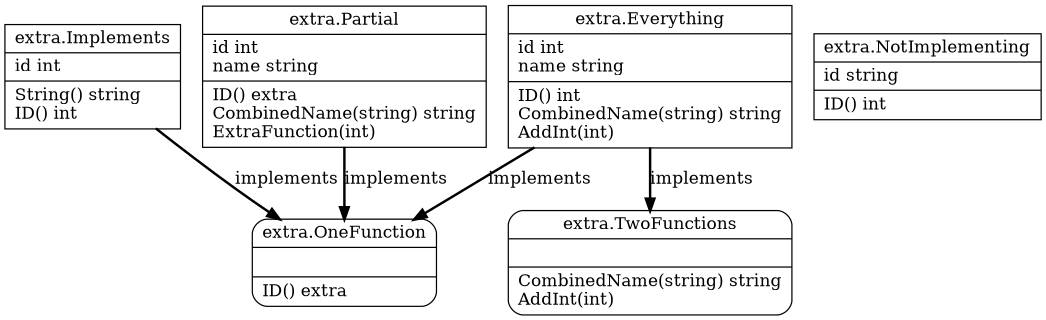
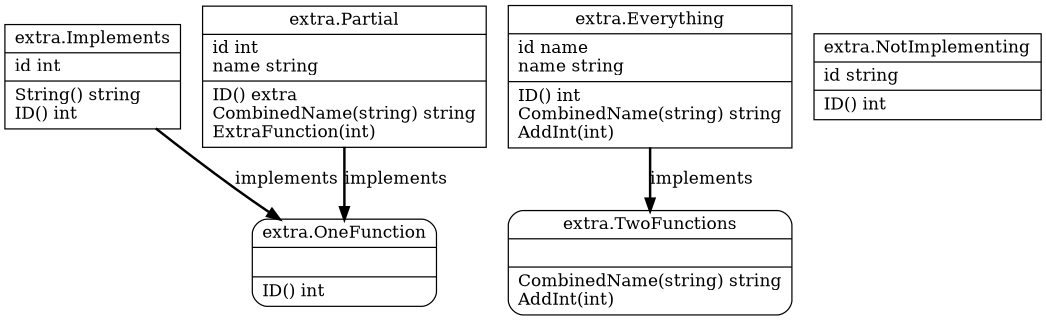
node "extra.Everything": text "id int" -> "id name"
edge "extra.Everything" -> "extra.OneFunction": removed, label "implements"
node "extra.OneFunction": text "ID() extra" -> "ID() int"
